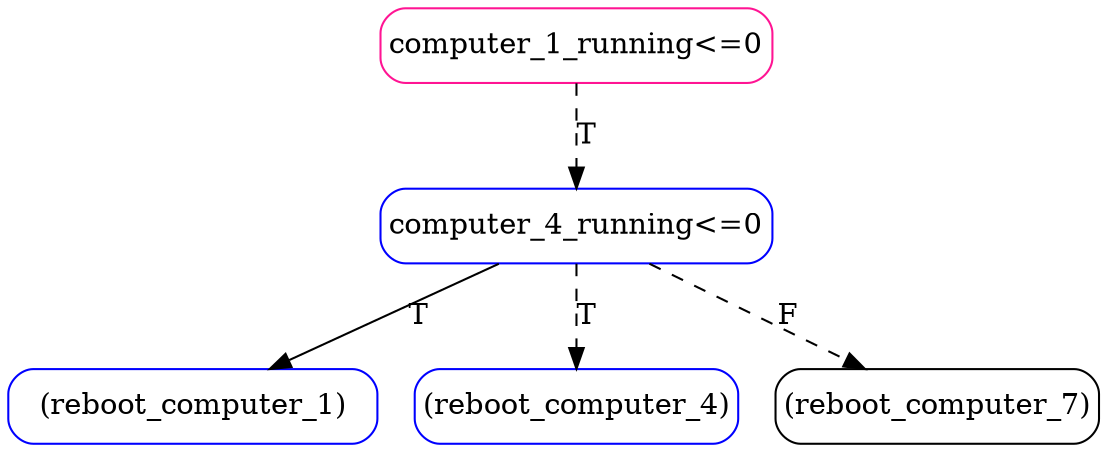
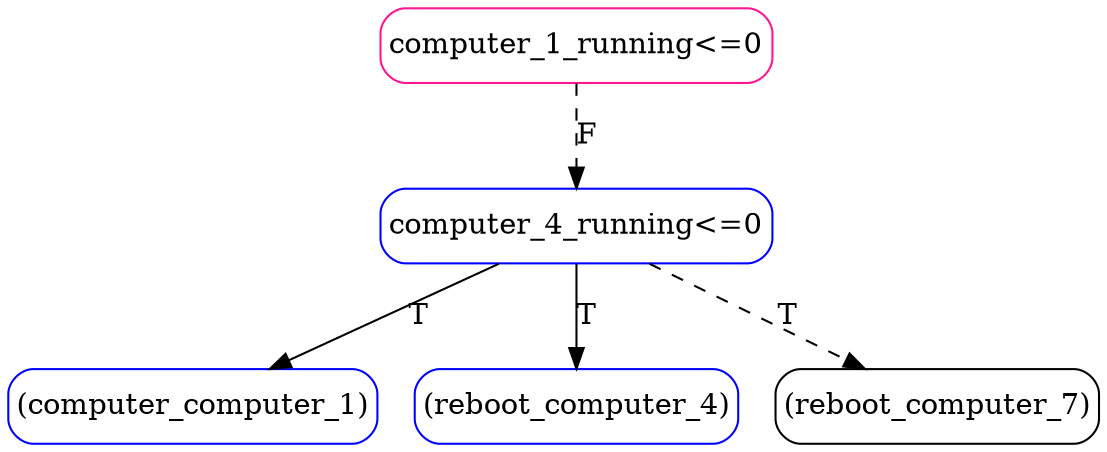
edge "computer_1_running<=0" -> "computer_4_running<=0": label "T" -> "F"
edge "computer_4_running<=0" -> "(reboot_computer_4)": style dashed -> solid
edge "computer_4_running<=0" -> "(reboot_computer_7)": label "F" -> "T"
node "(reboot_computer_1)": label "(reboot_computer_1)" -> "(computer_computer_1)"
